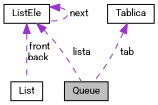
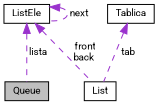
edge "Queue" -> "Tablica": now "List" -> "Tablica"
